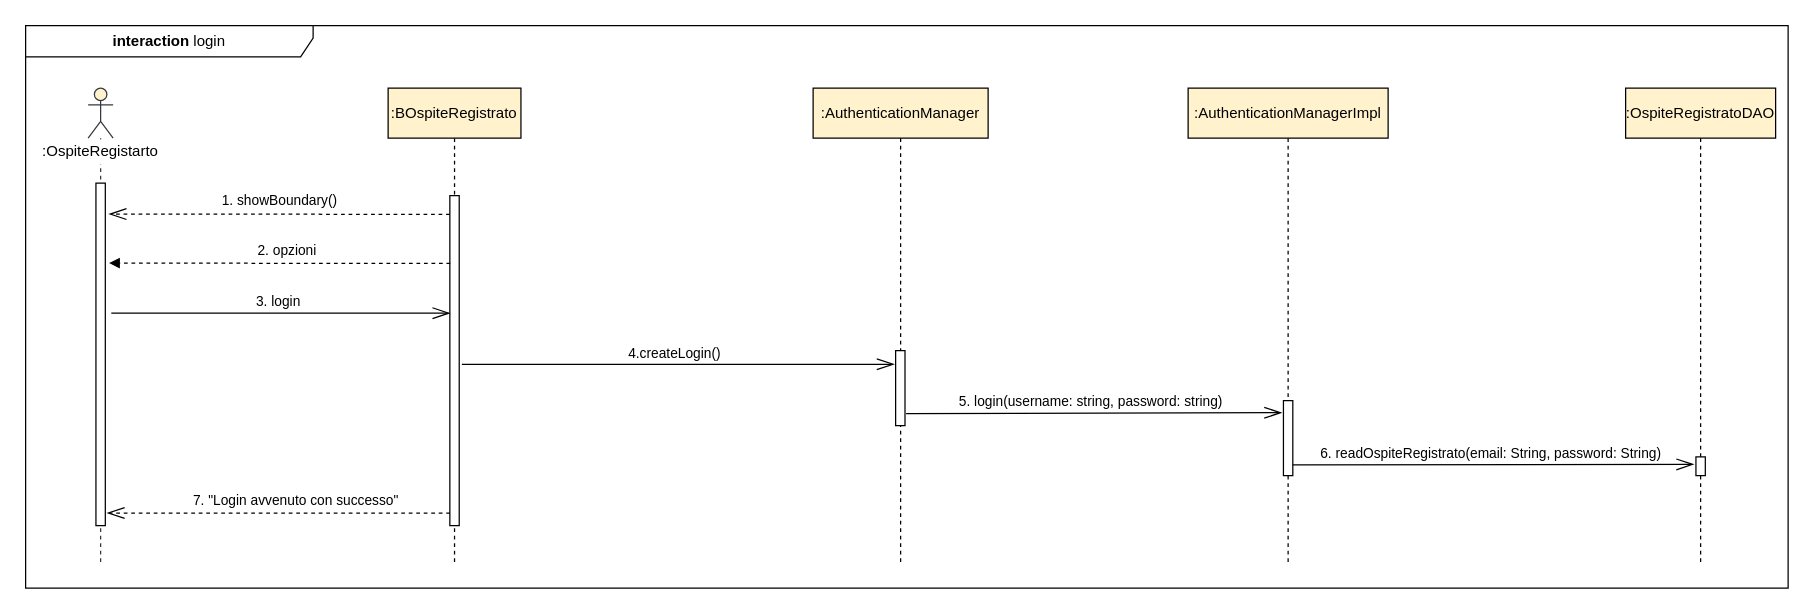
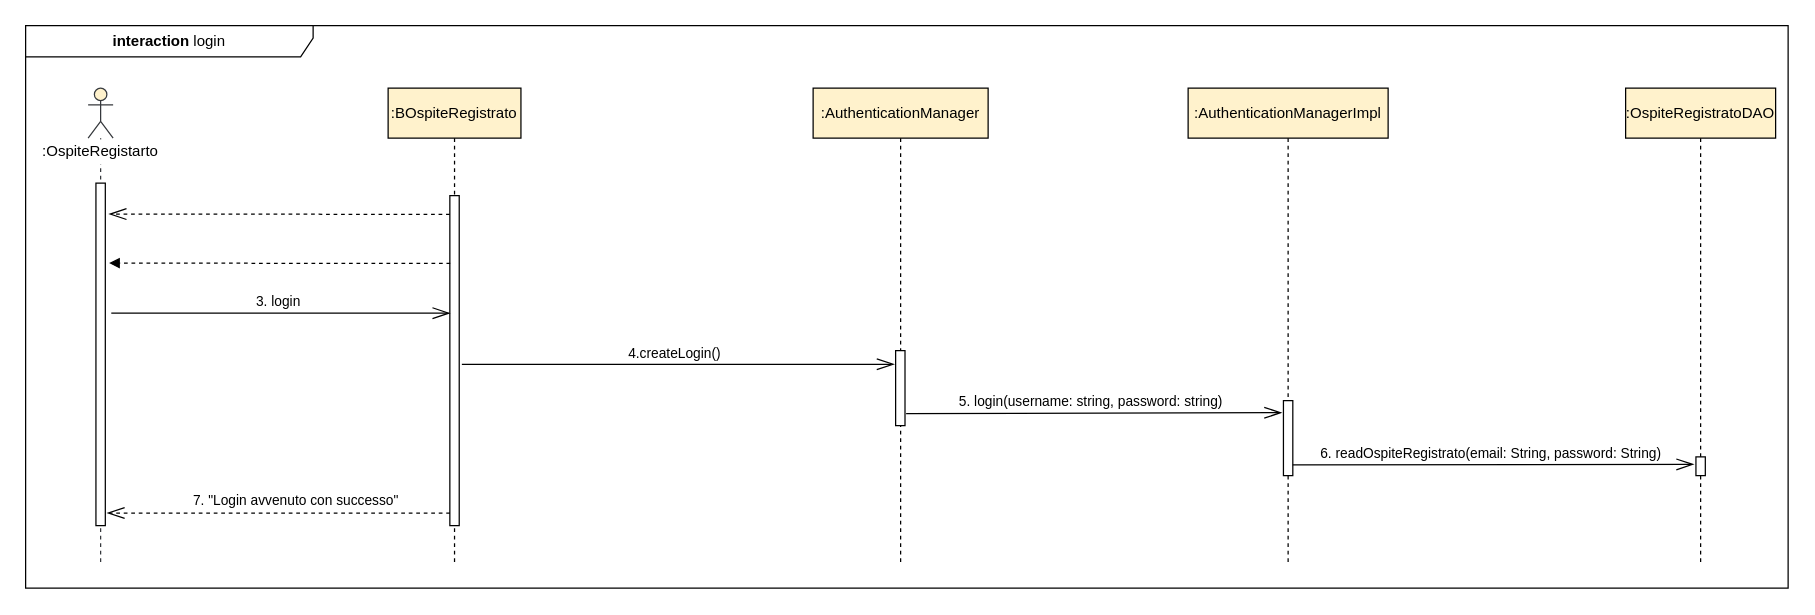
node "1. showBoundary()": removed
node "2. opzioni": removed
